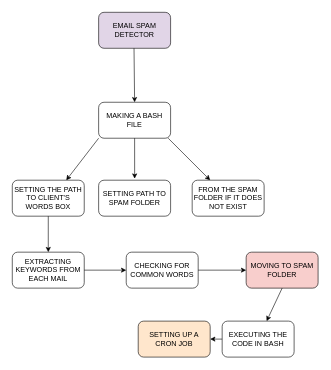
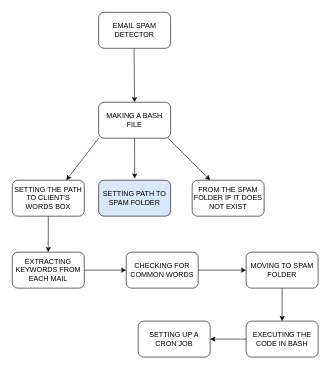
node "EMAIL SPAM DETECTOR": fillcolor #e1d5e7 -> #ffffff
node "SETTING PATH TO SPAM FOLDER": fillcolor #ffffff -> #dae8fc
node "MOVING TO SPAM FOLDER": fillcolor #f8cecc -> #ffffff
node "SETTING UP A CRON JOB": fillcolor #ffe6cc -> #ffffff
node "EXECUTING THE CODE IN BASH": moved (258, 339) -> (282, 339)
